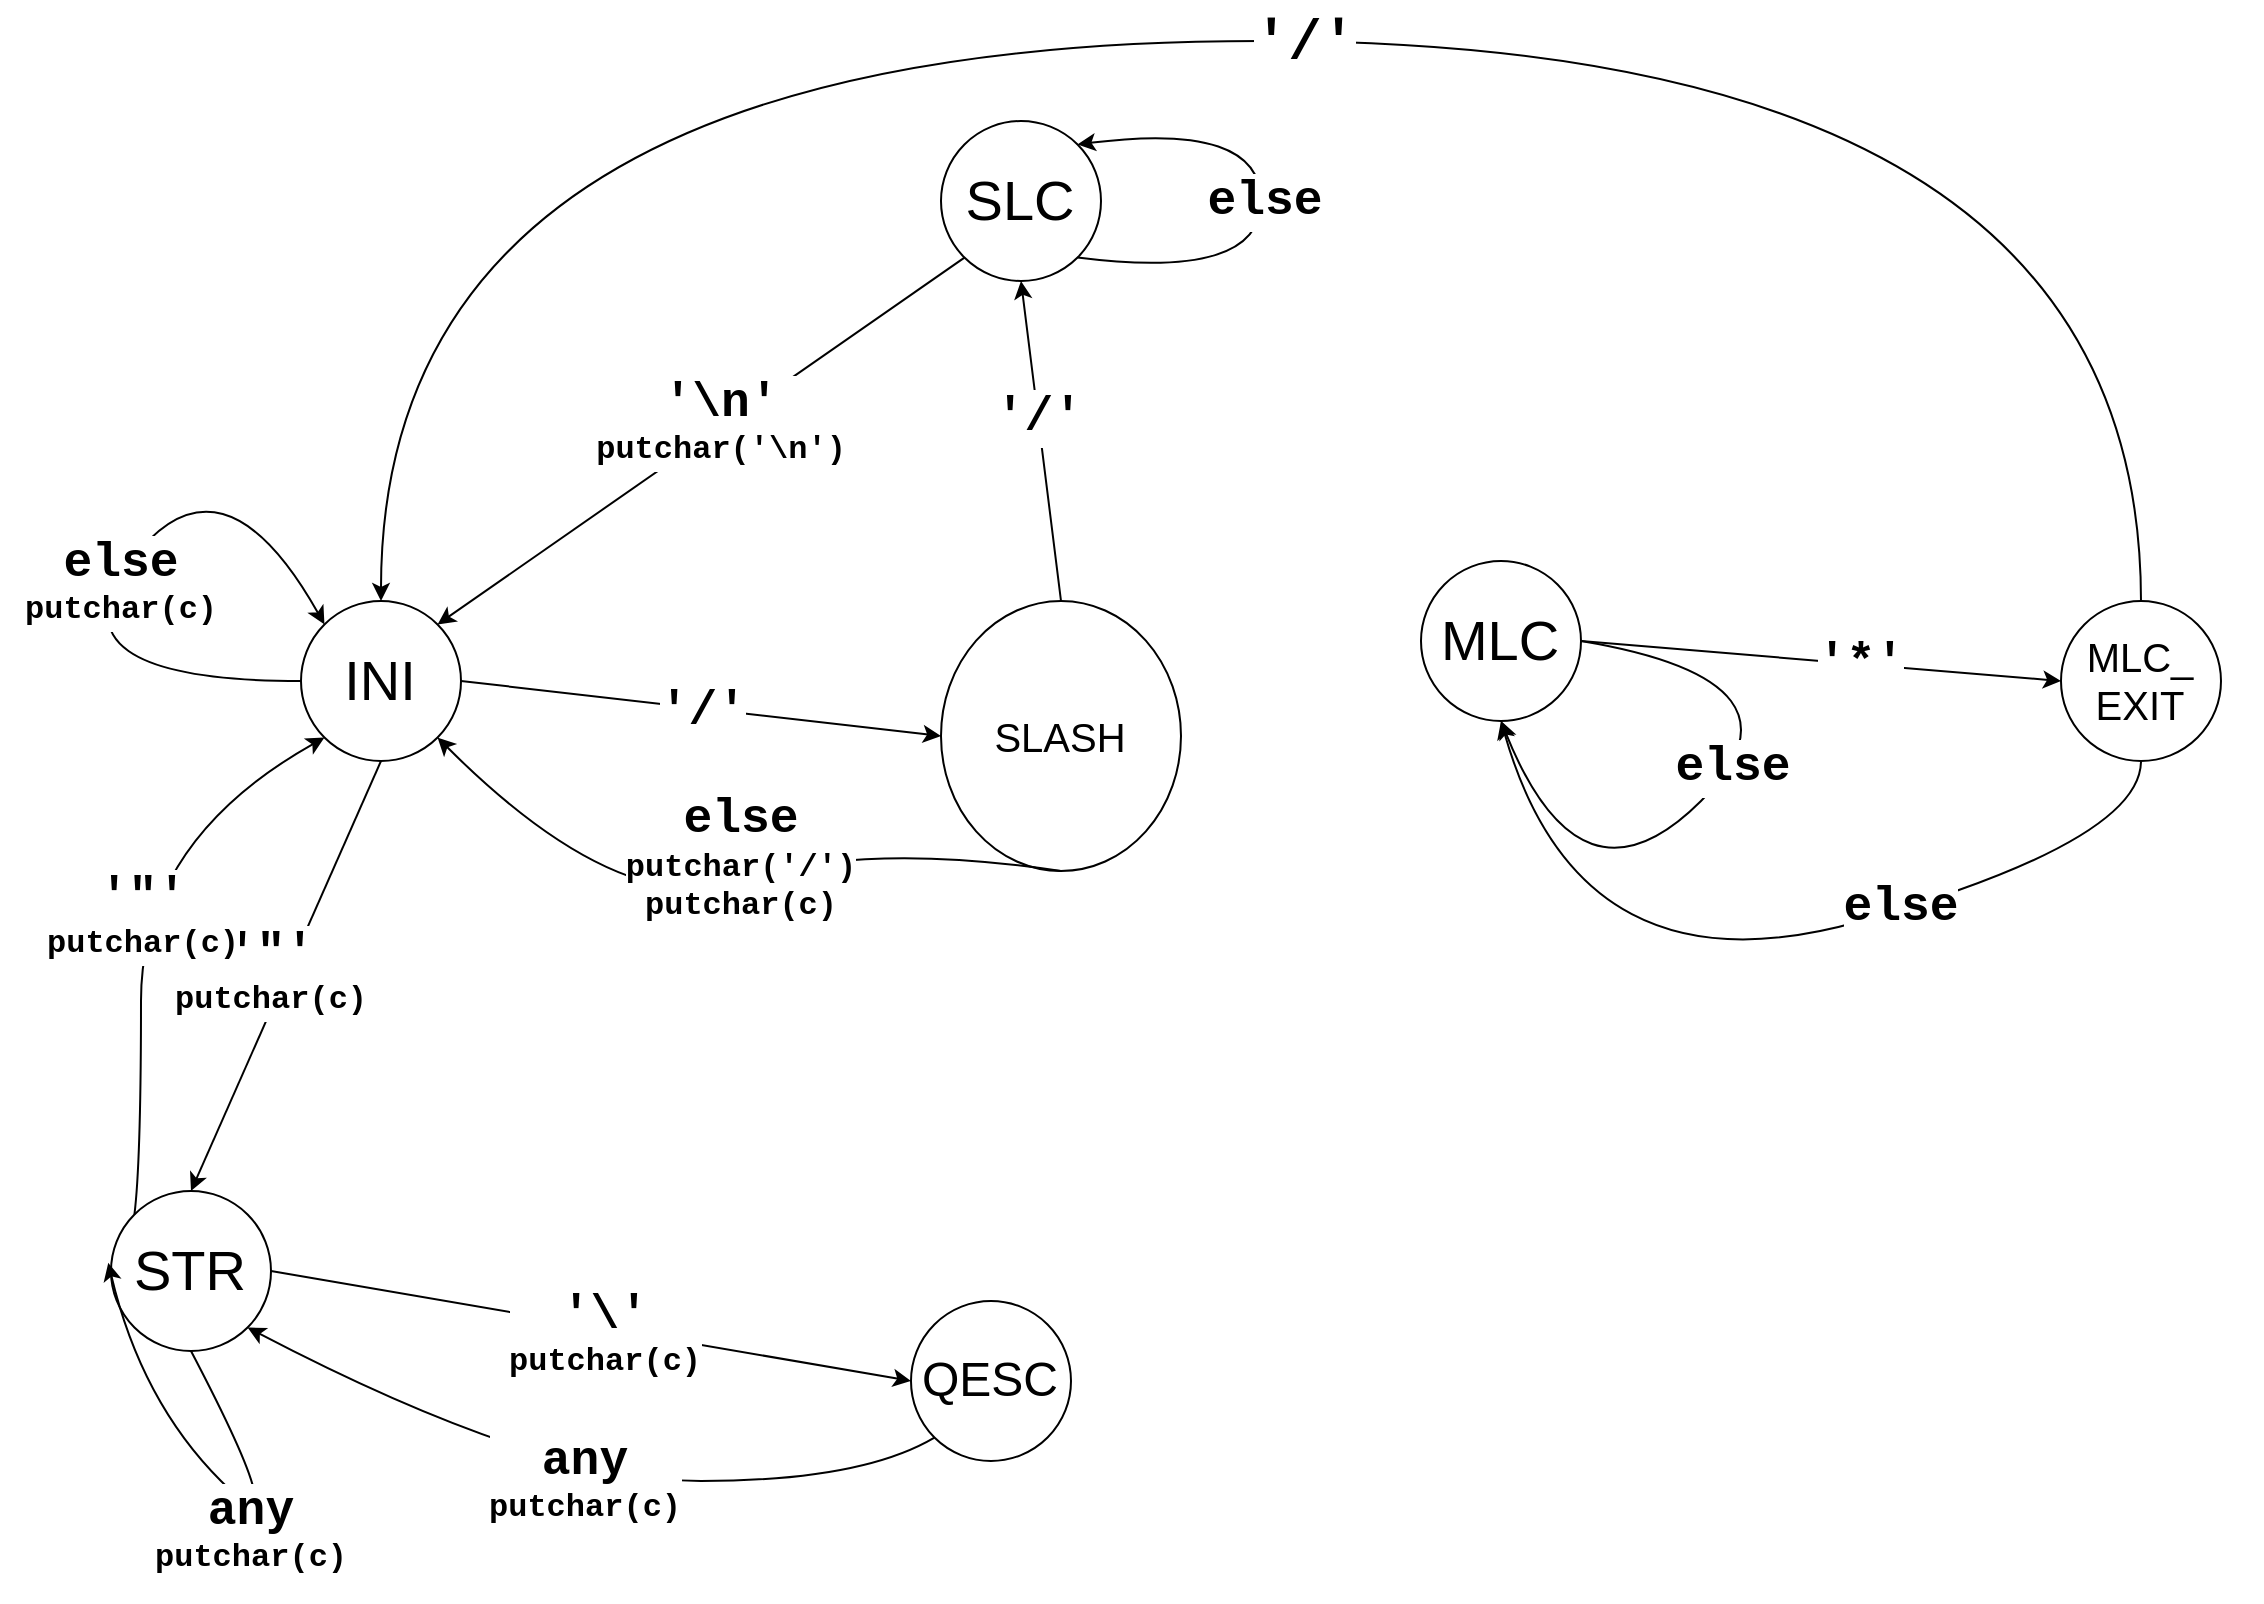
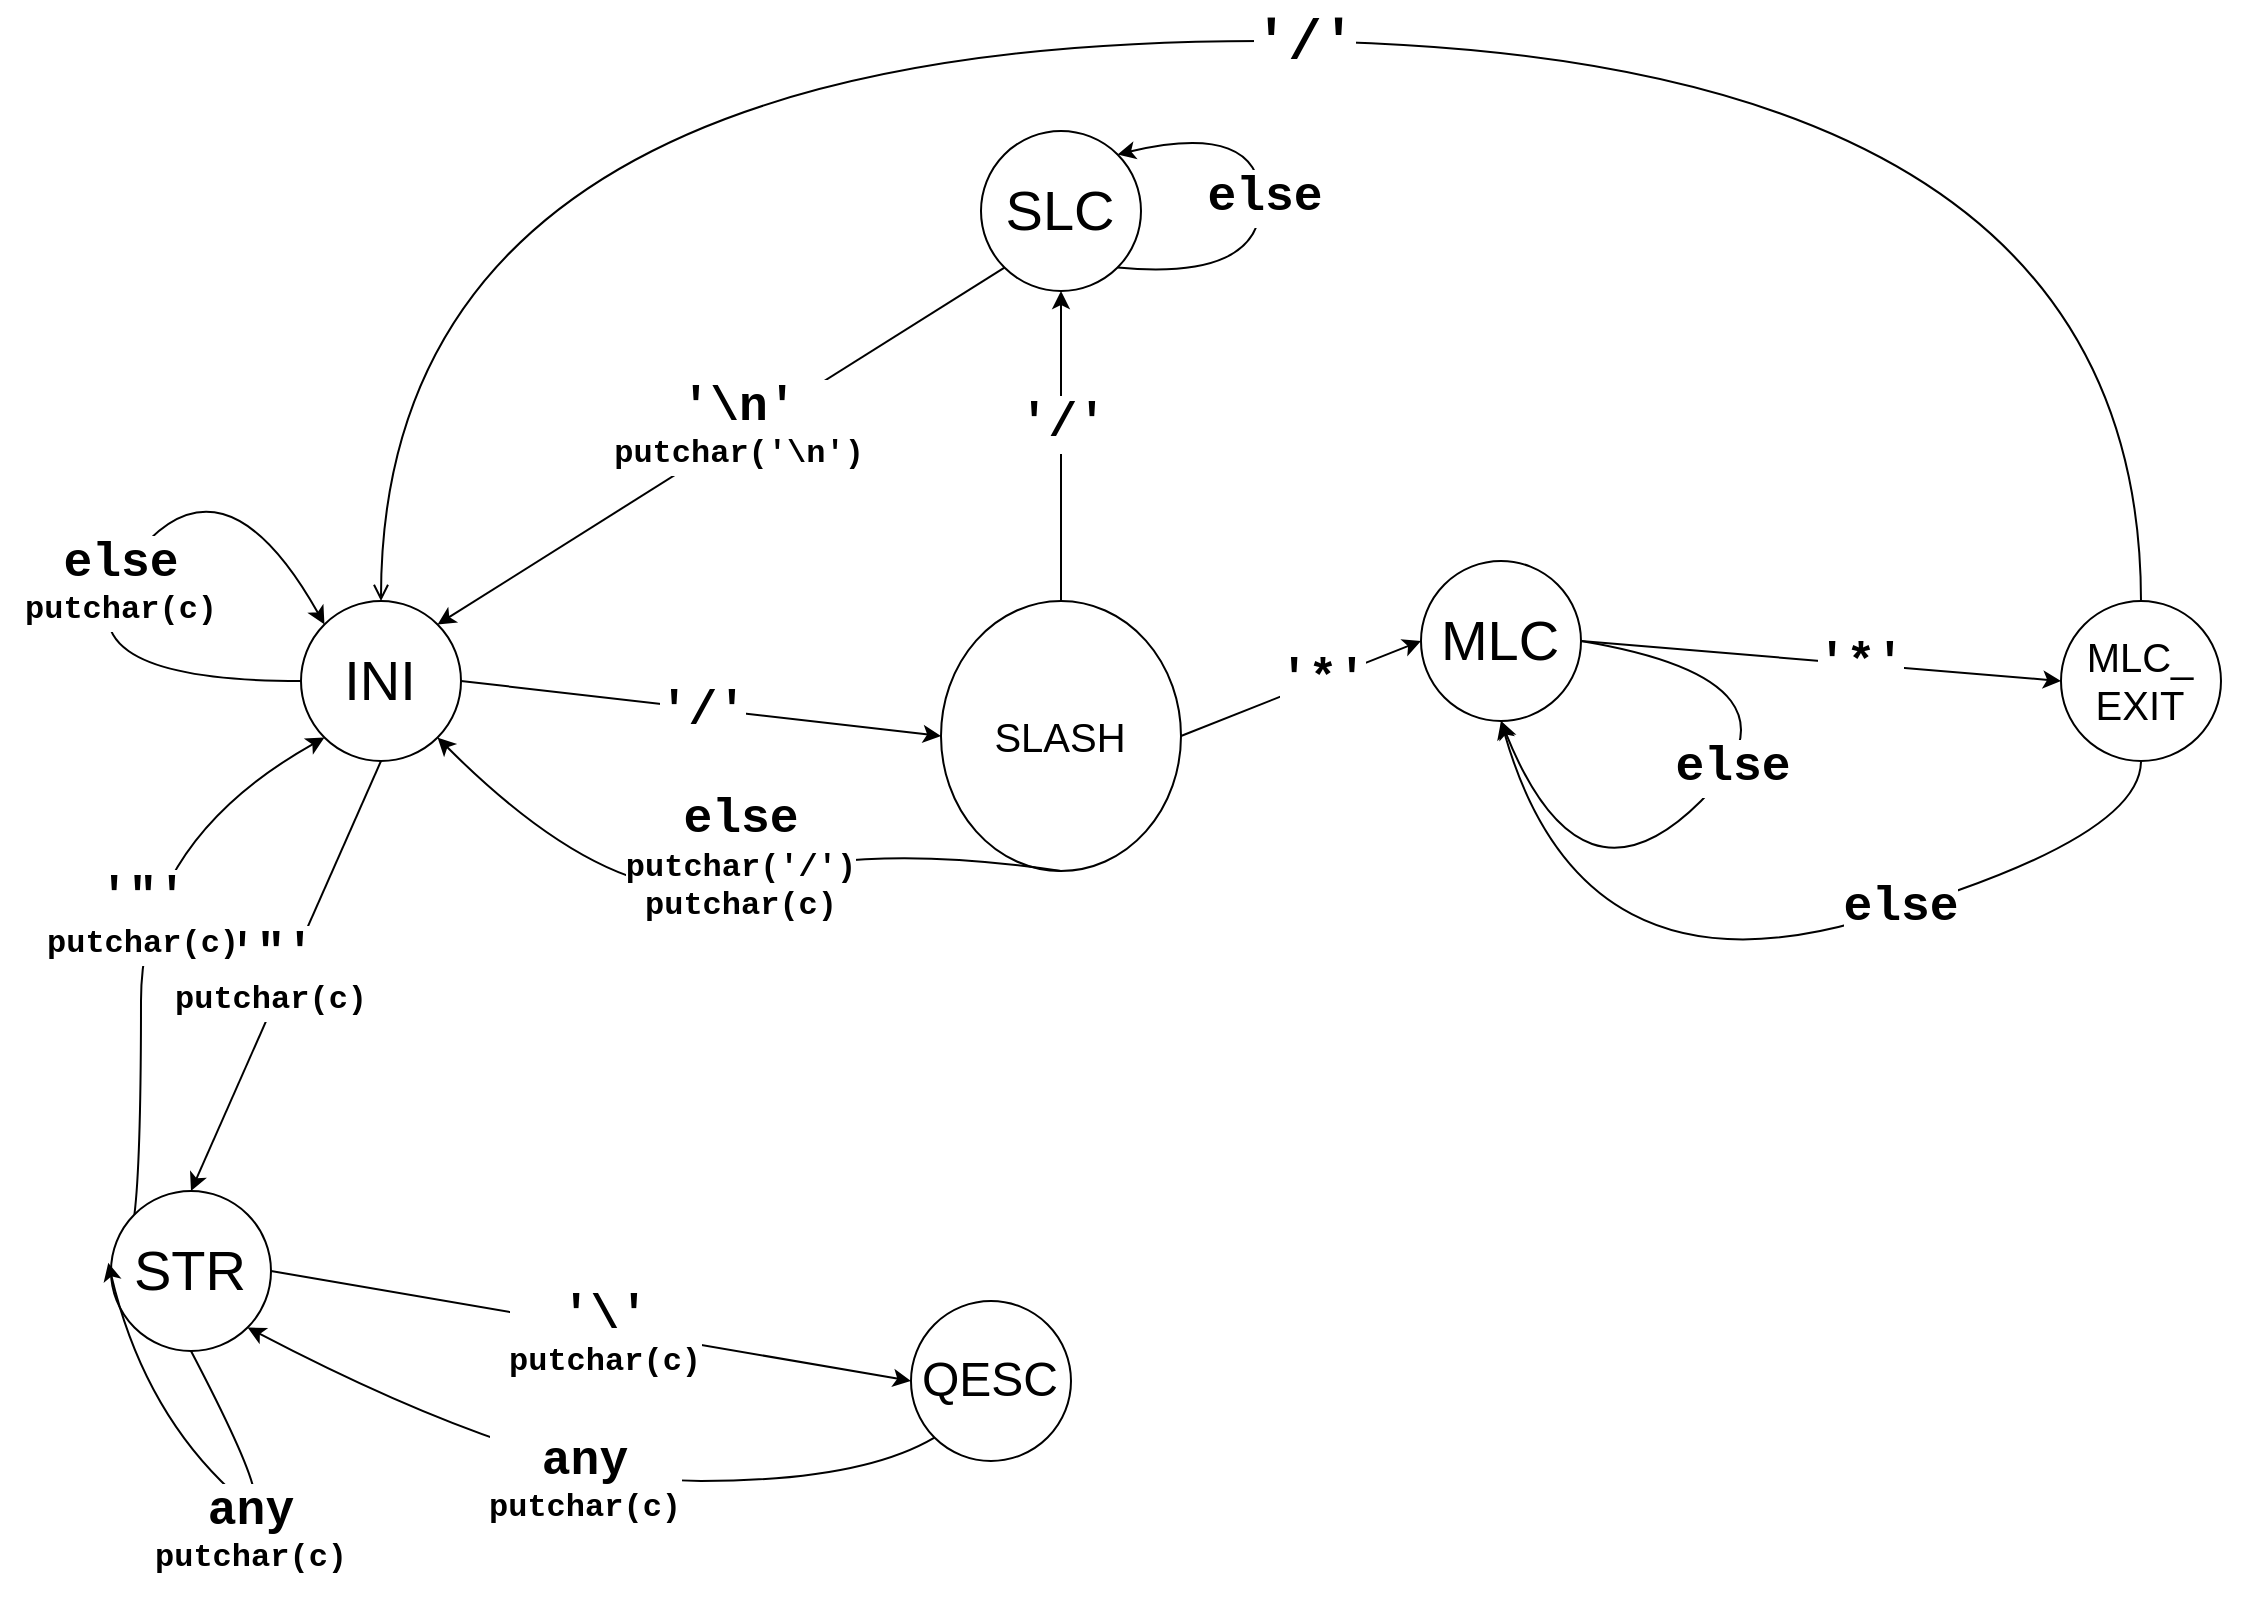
node "SLC": moved (1021, 201) -> (1061, 211)
edge "MLC_ EXIT" -> "INI": arrowhead classic -> open
edge "SLASH" -> "MLC": added, label "'*'"
